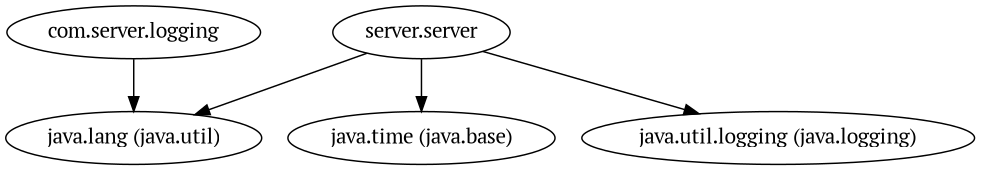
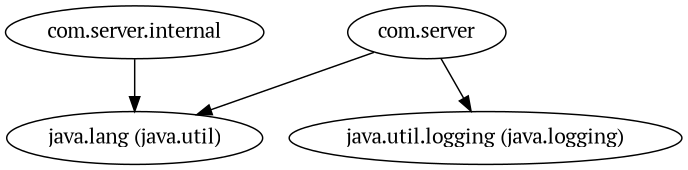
node "com.server.logging": label "com.server.logging" -> "com.server.internal"
node "server.server": label "server.server" -> "com.server"
node "java.time (java.base)": removed
